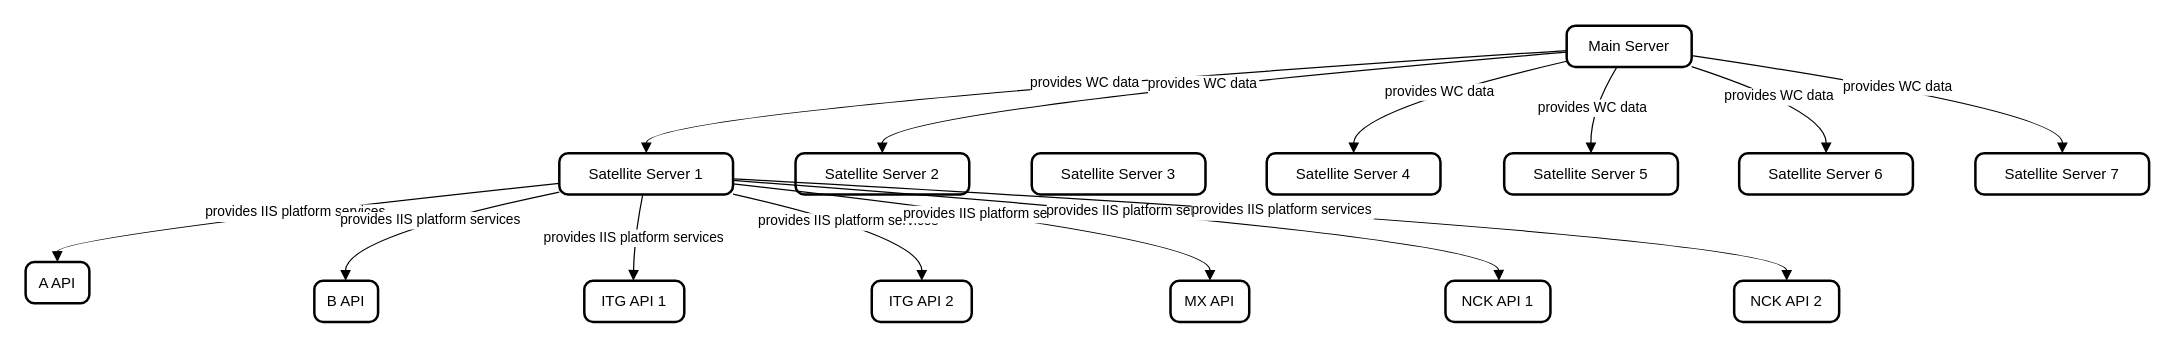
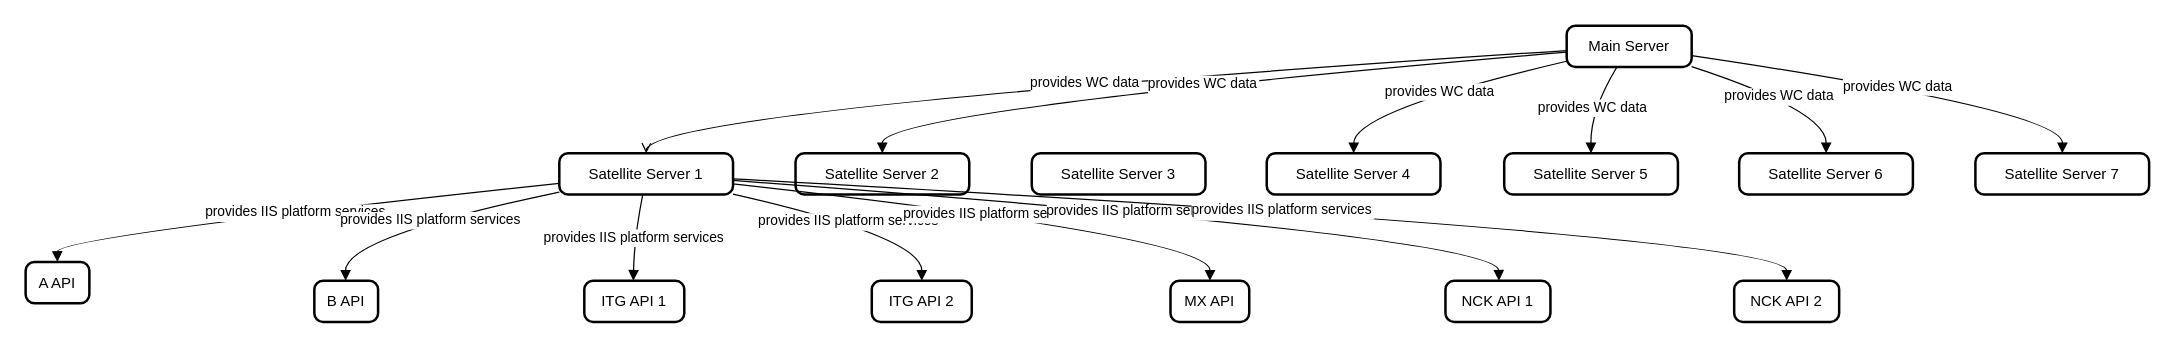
edge "Main Server" -> "Satellite Server 1": arrowhead block -> open
